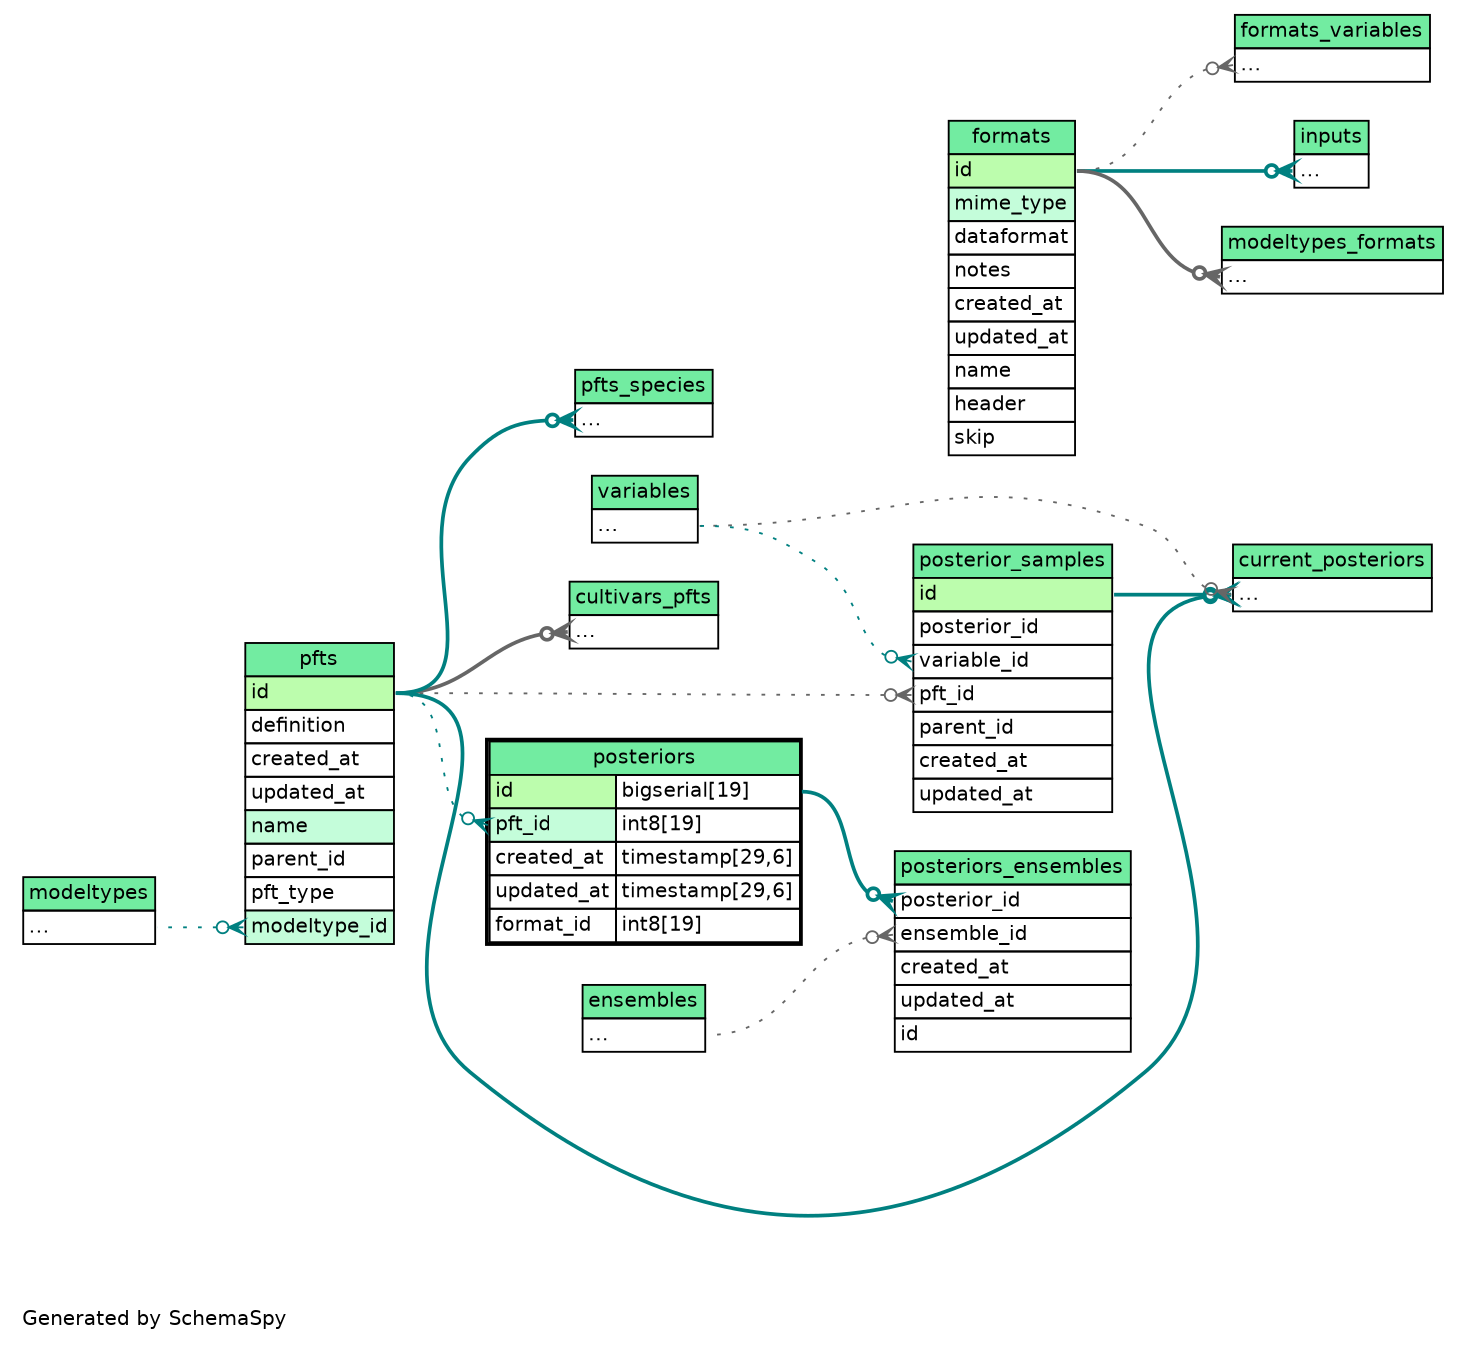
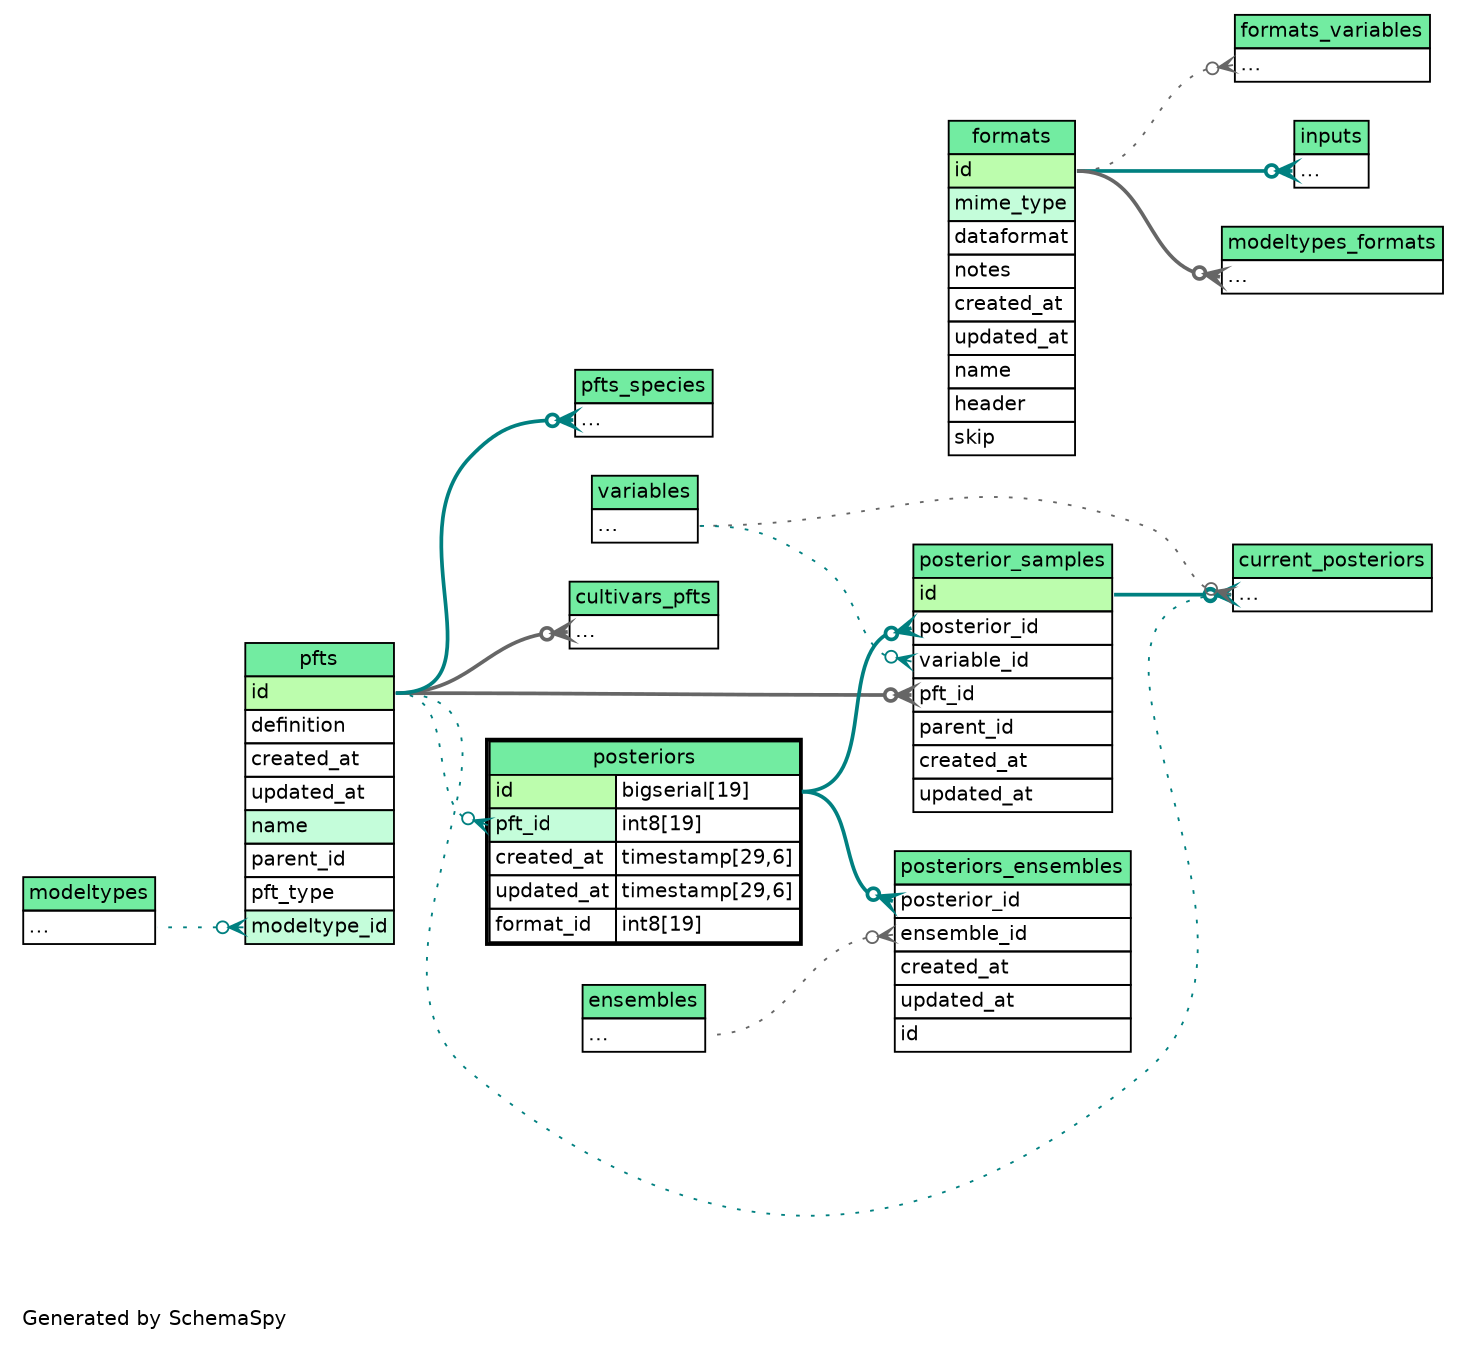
edge "pfts" -> "posterior_samples": style dotted -> bold
edge "posteriors" -> "posterior_samples": added
edge "pfts" -> "current_posteriors": style bold -> dotted
